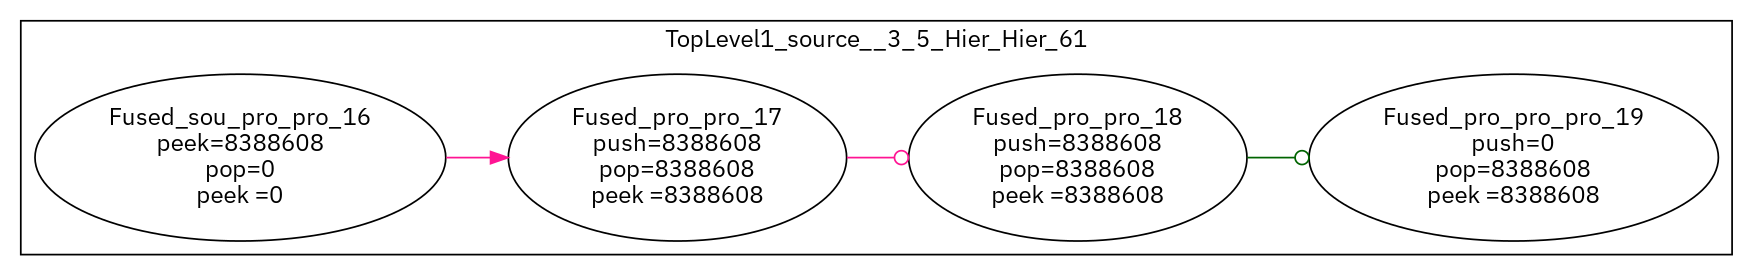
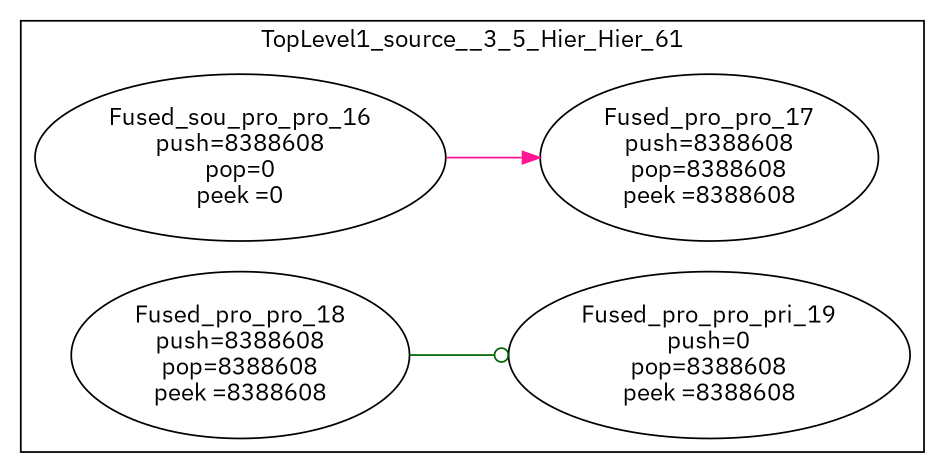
node "Fused_sou_pro_pro_16 peek=8388608 pop=0 peek =0": label "Fused_sou_pro_pro_16 peek=8388608 pop=0 peek =0" -> "Fused_sou_pro_pro_16 push=8388608 pop=0 peek =0"
edge "Fused_pro_pro_17 push=8388608 pop=8388608 peek =8388608" -> "Fused_pro_pro_18 push=8388608 pop=8388608 peek =8388608": removed
node "Fused_pro_pro_pro_19 push=0 pop=8388608 peek =8388608": label "Fused_pro_pro_pro_19 push=0 pop=8388608 peek =8388608" -> "Fused_pro_pro_pri_19 push=0 pop=8388608 peek =8388608"
